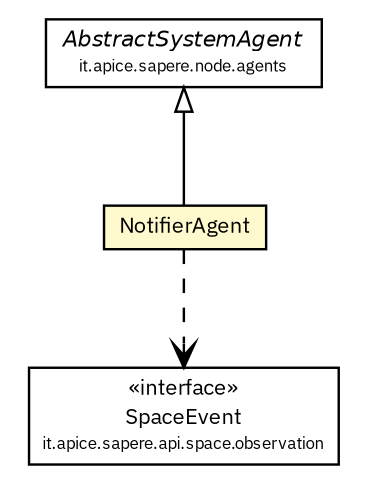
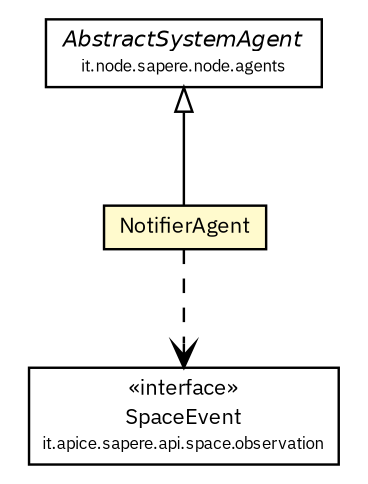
node "AbstractSystemAgent": text "it.apice.sapere.node.agents" -> "it.node.sapere.node.agents"
